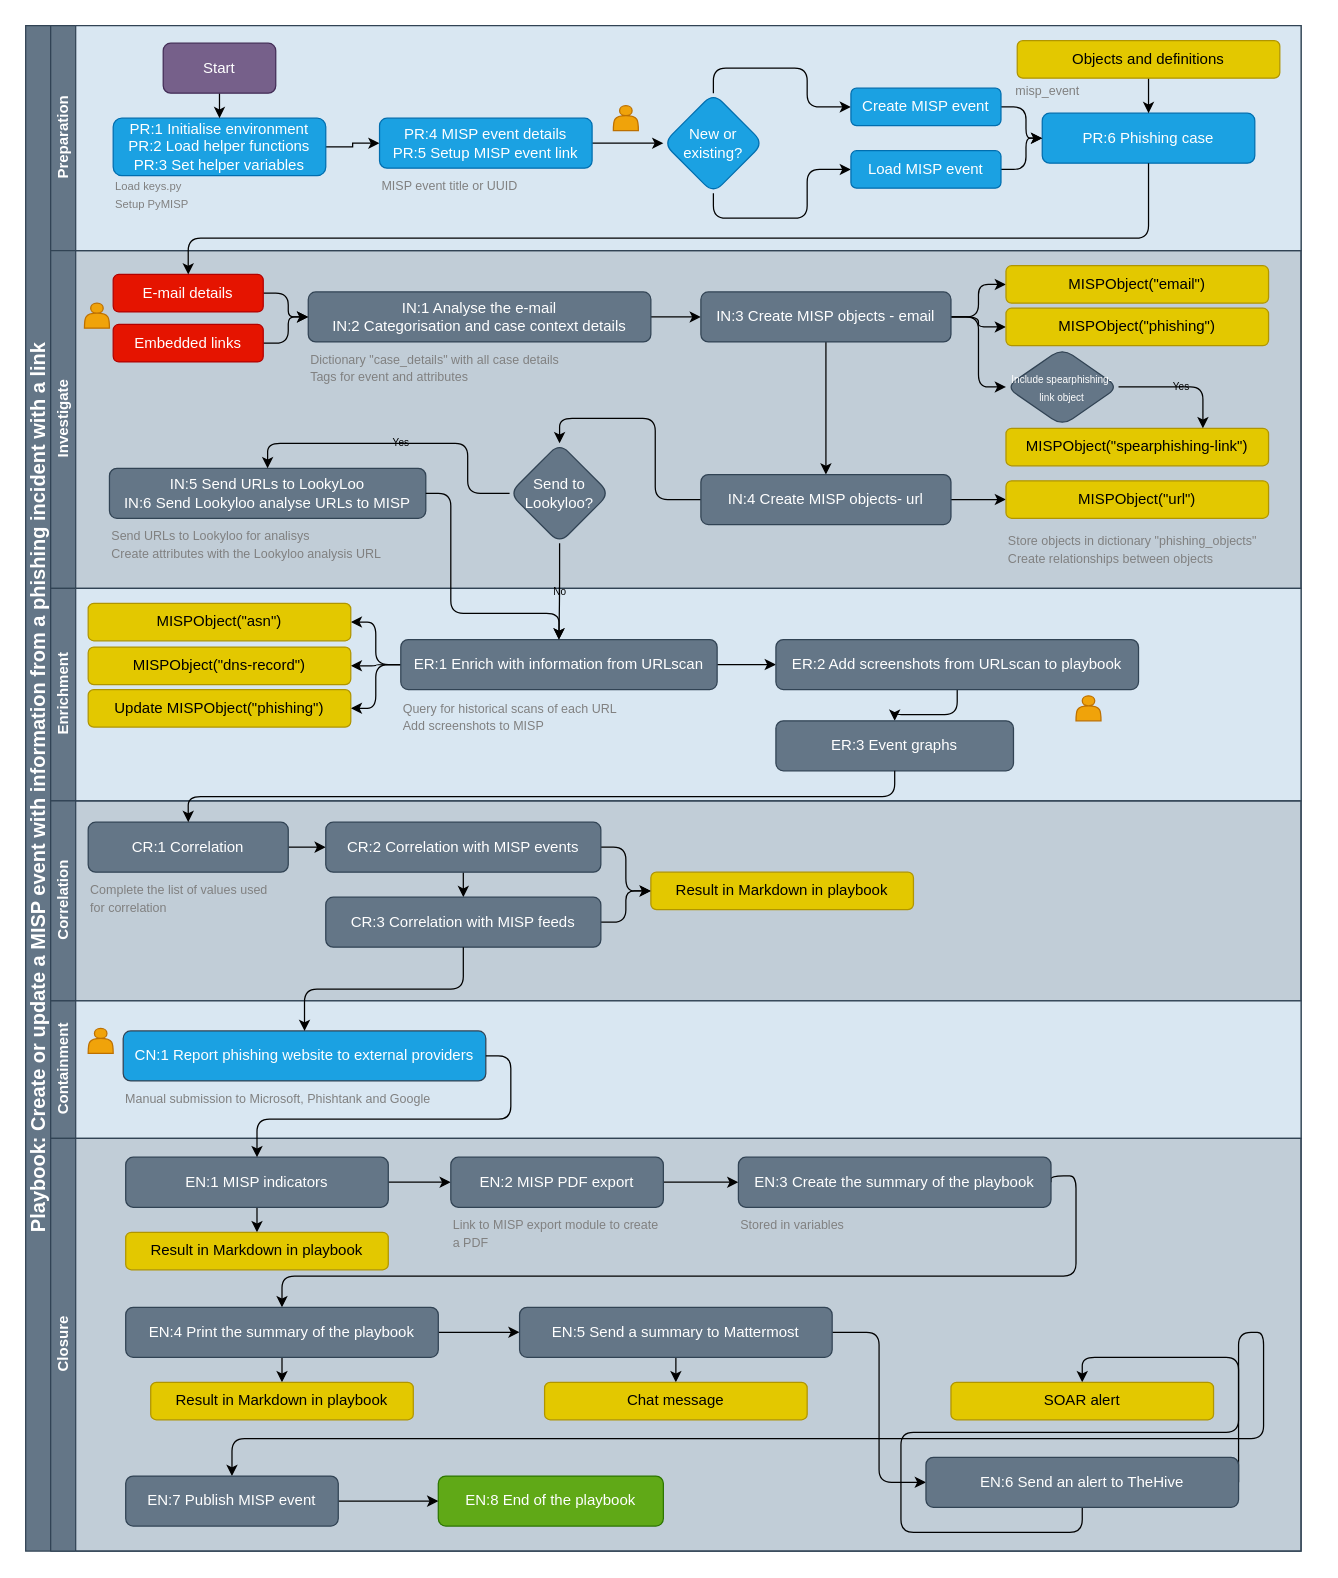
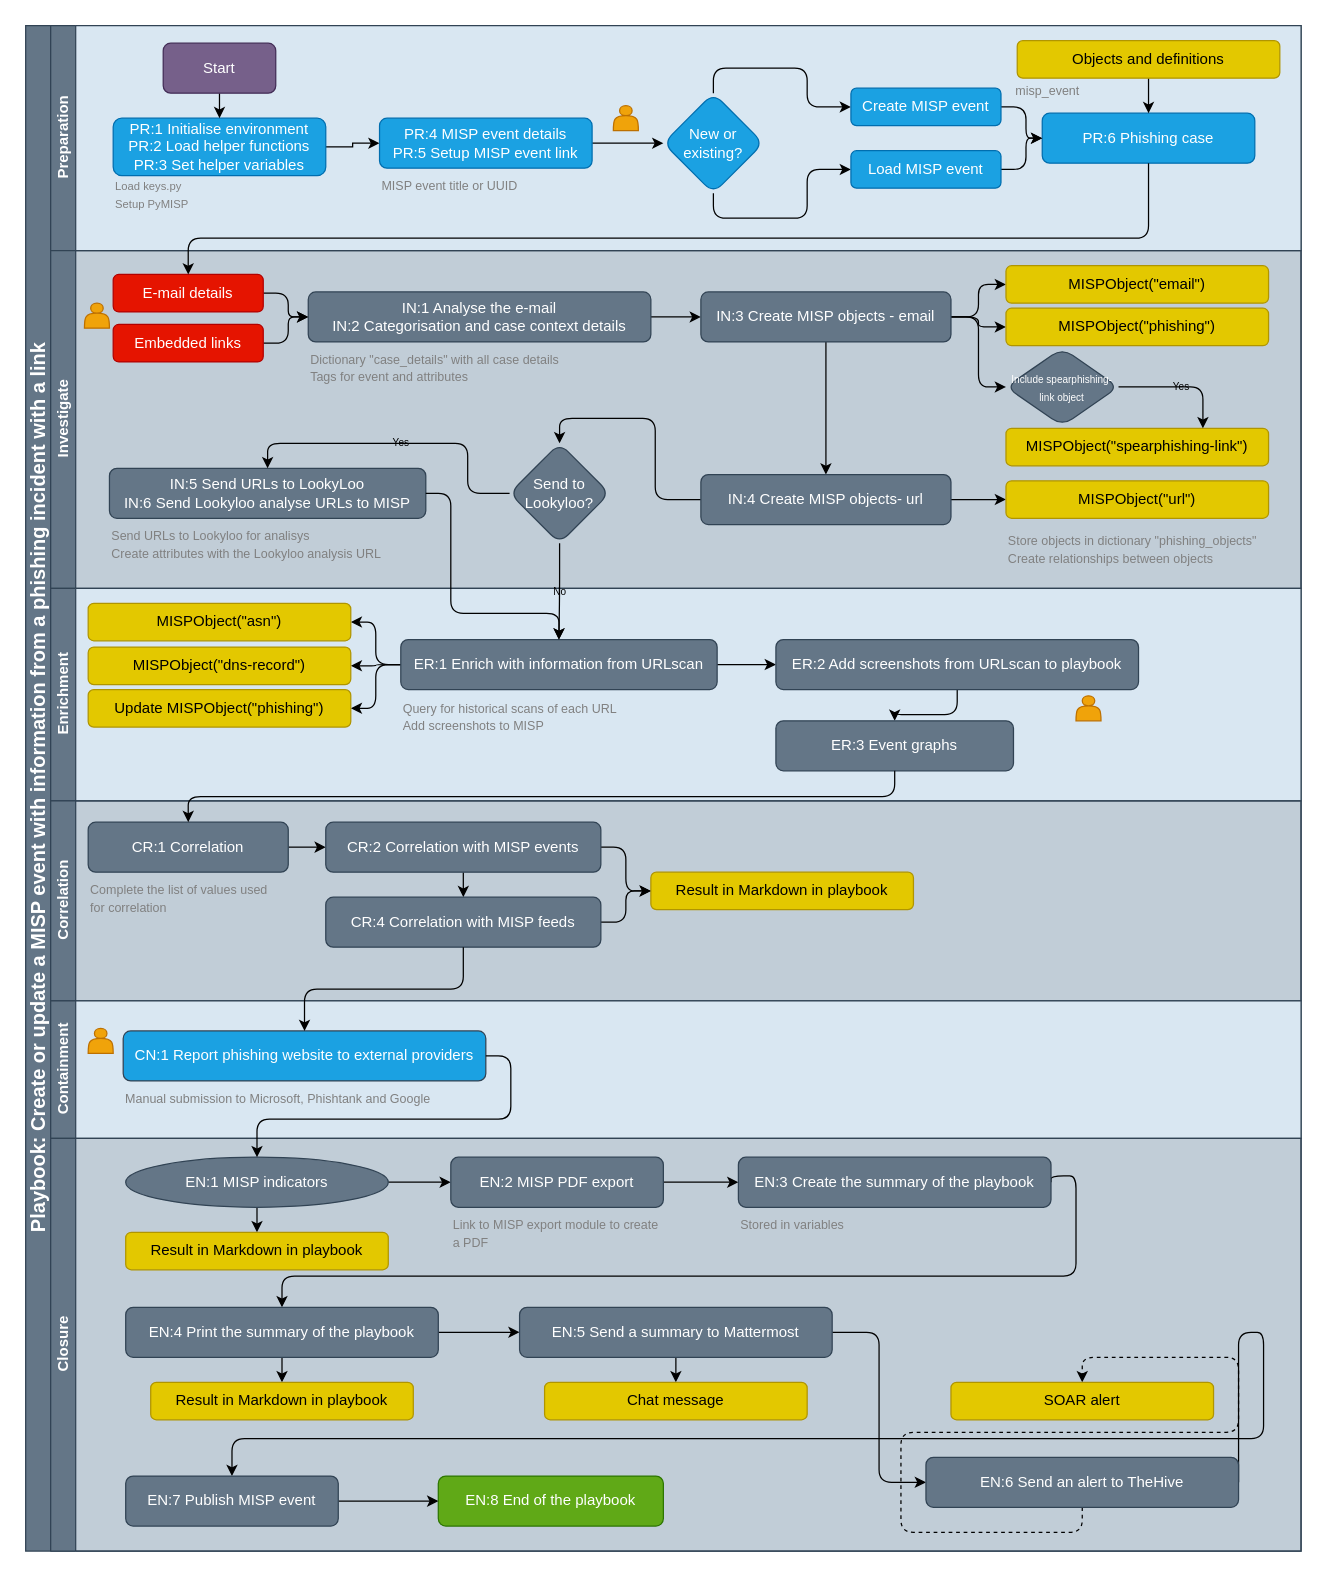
node "CR:3 Correlation with MISP feeds": label "CR:3 Correlation with MISP feeds" -> "CR:4 Correlation with MISP feeds"
node "EN:1 MISP indicators": shape rounded rectangle -> ellipse
edge "EN:6 Send an alert to TheHive" -> "SOAR alert": style solid -> dashed
